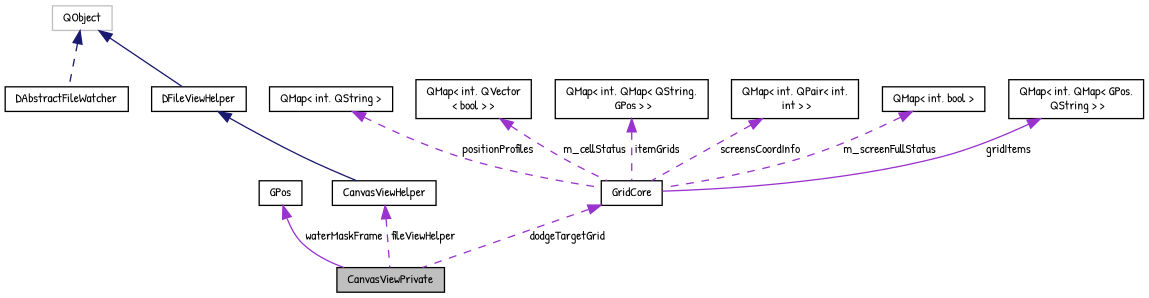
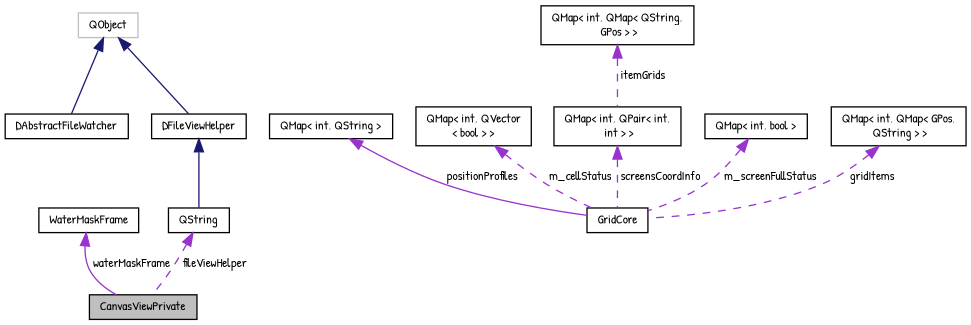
edge "DAbstractFileWatcher" -> "QObject": style dashed -> solid
edge "GridCore" -> "QMap< int, QMap< QString, GPos > >": now "QMap< int, QPair< int, int > >" -> "QMap< int, QMap< QString, GPos > >"
edge "GridCore" -> "QMap< int, QString >": style dashed -> solid
edge "GridCore" -> "QMap< int, QMap< GPos, QString > >": style solid -> dashed
node "GPos": label "GPos" -> "WaterMaskFrame"
node "CanvasViewHelper": label "CanvasViewHelper" -> "QString"
edge "CanvasViewPrivate" -> "GridCore": removed, label "dodgeTargetGrid"
